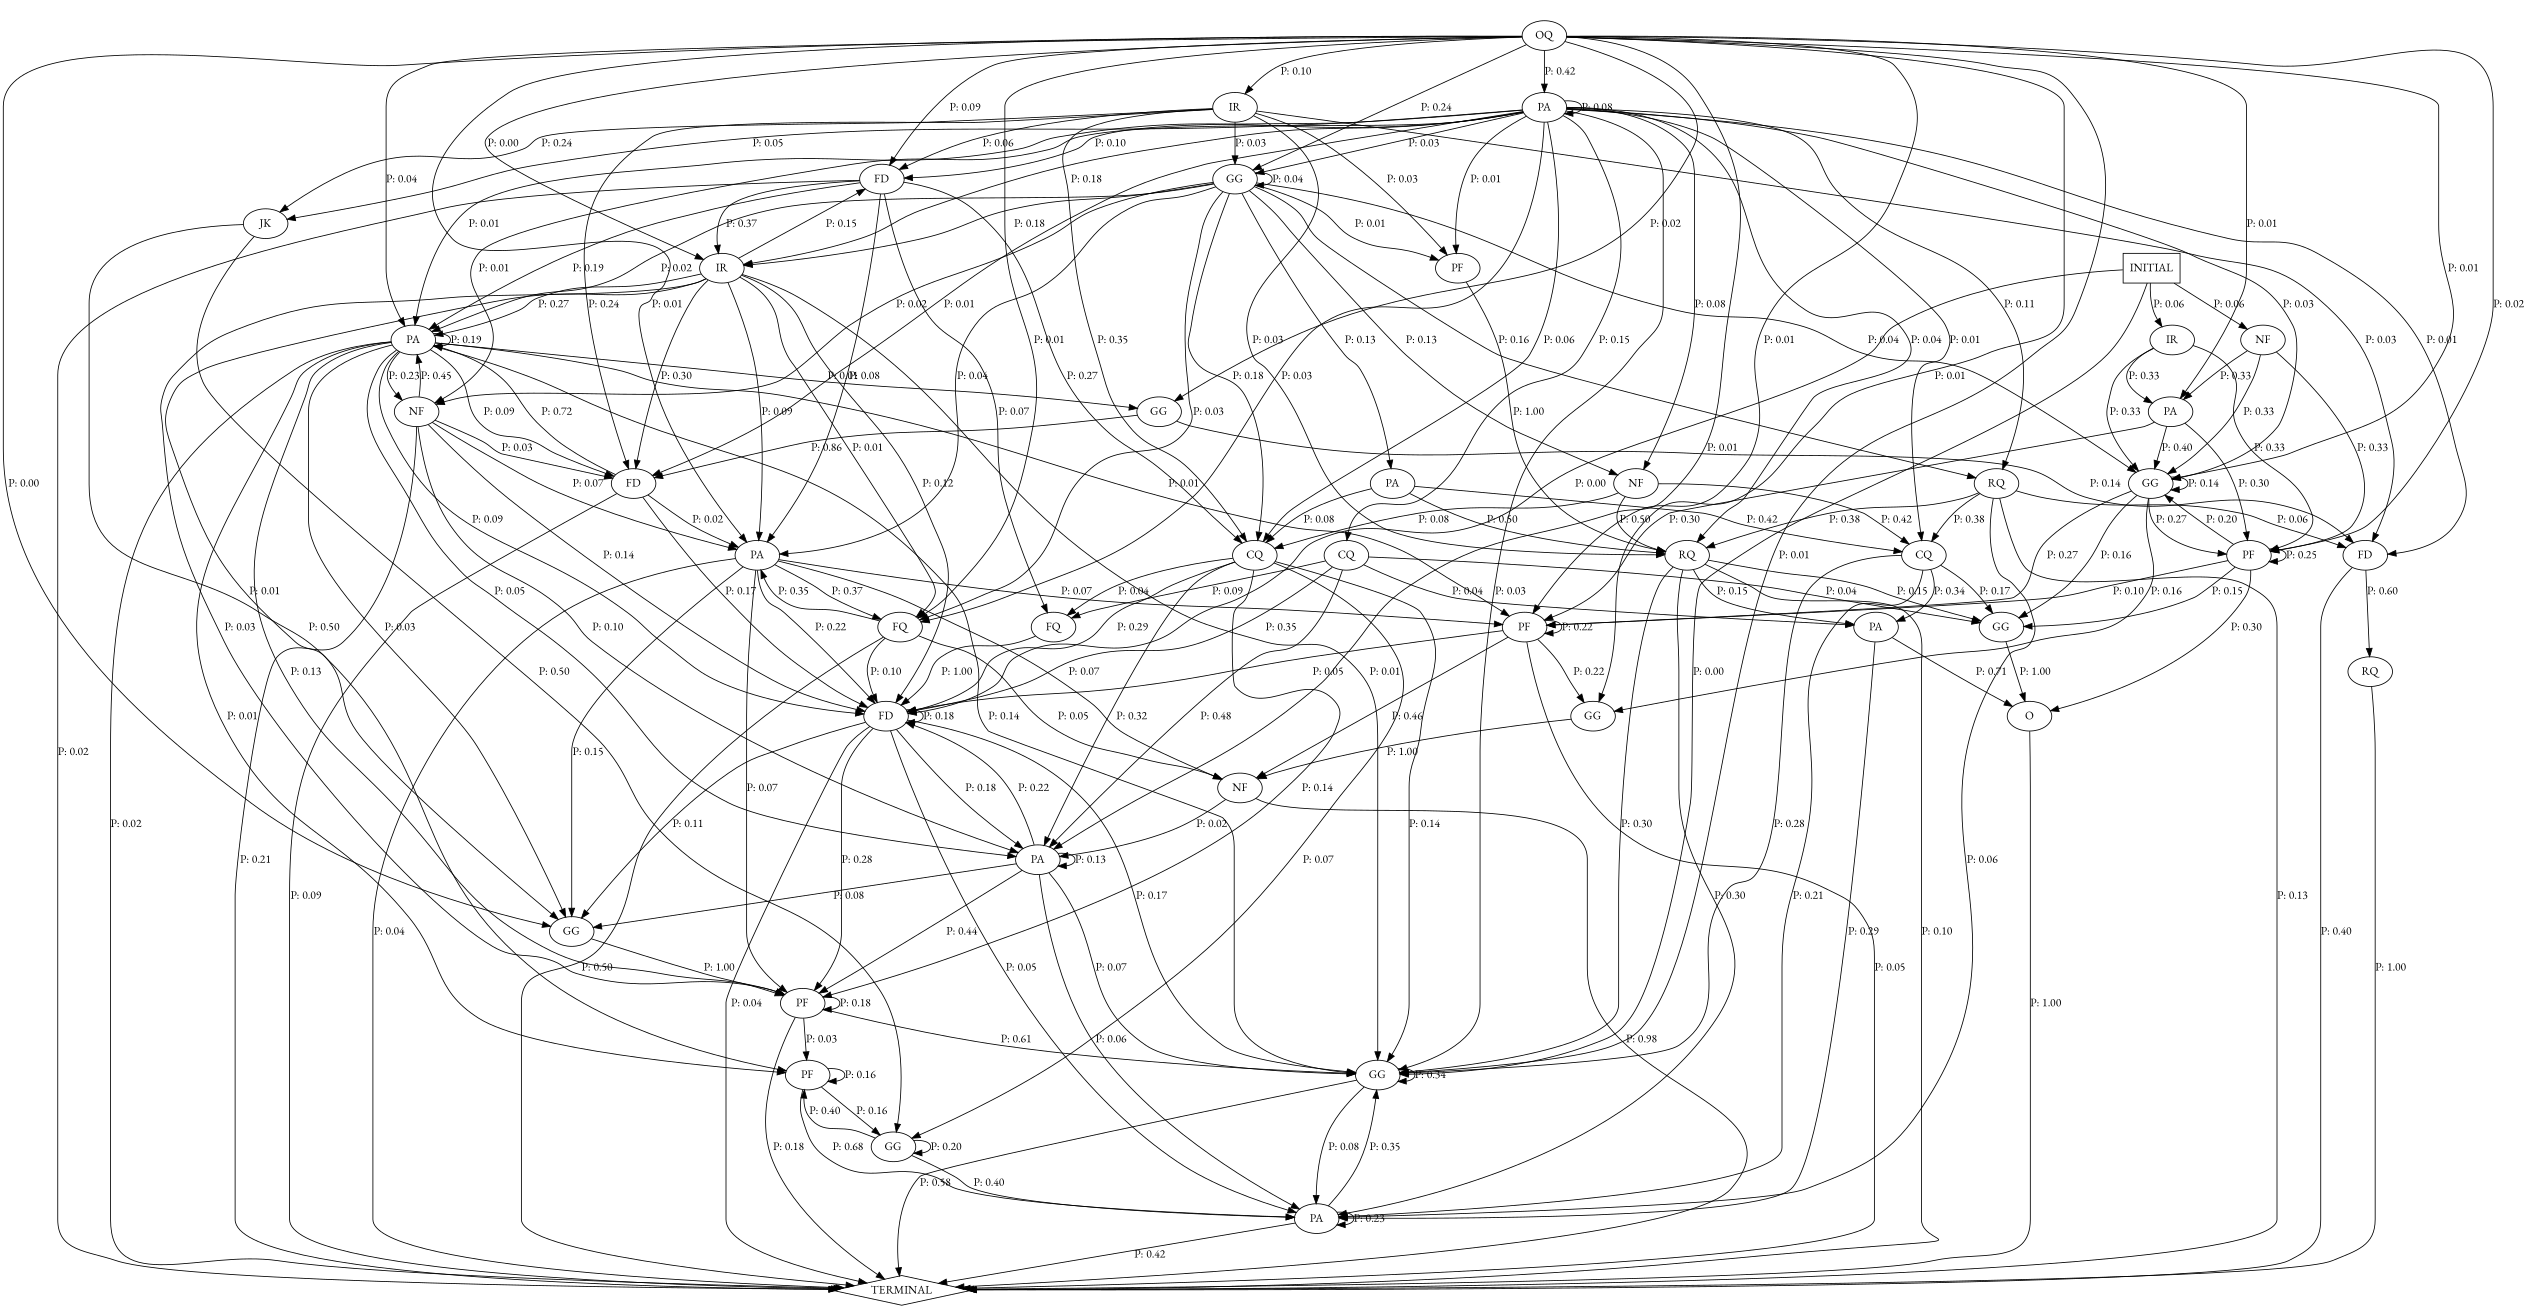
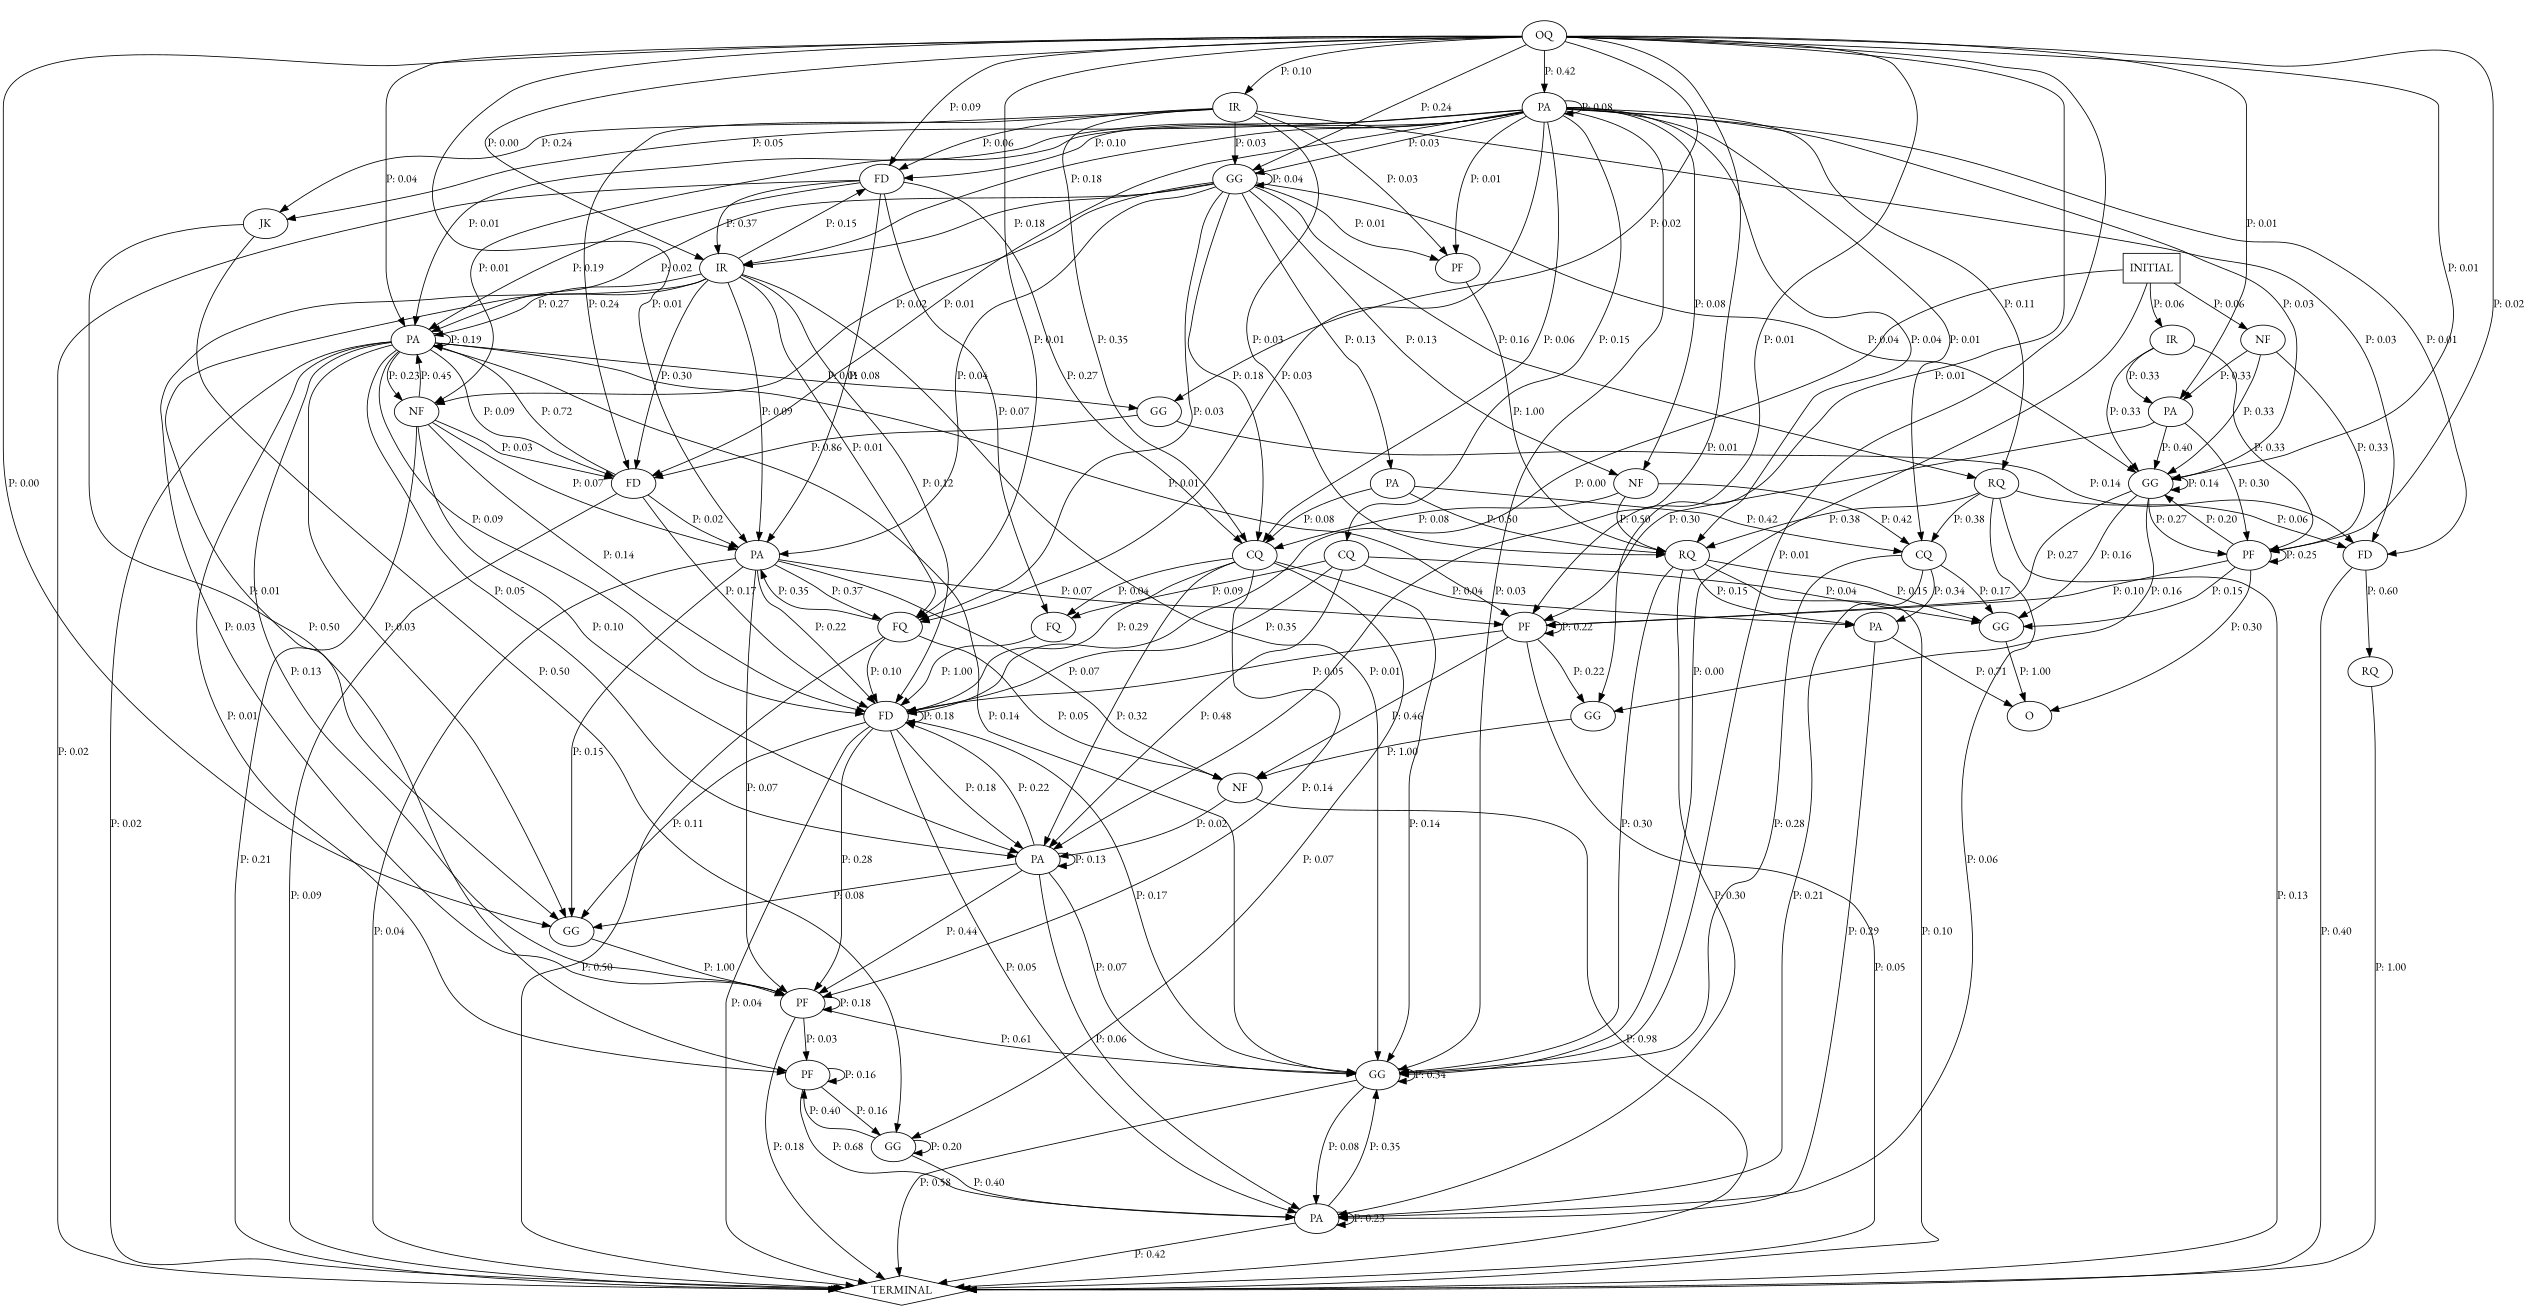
edge "O" -> "TERMINAL": removed, label "P: 1.00"
